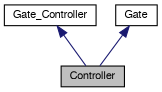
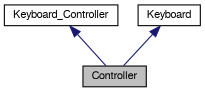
node "Gate_Controller": label "Gate_Controller" -> "Keyboard_Controller"
node "Gate": label "Gate" -> "Keyboard"
